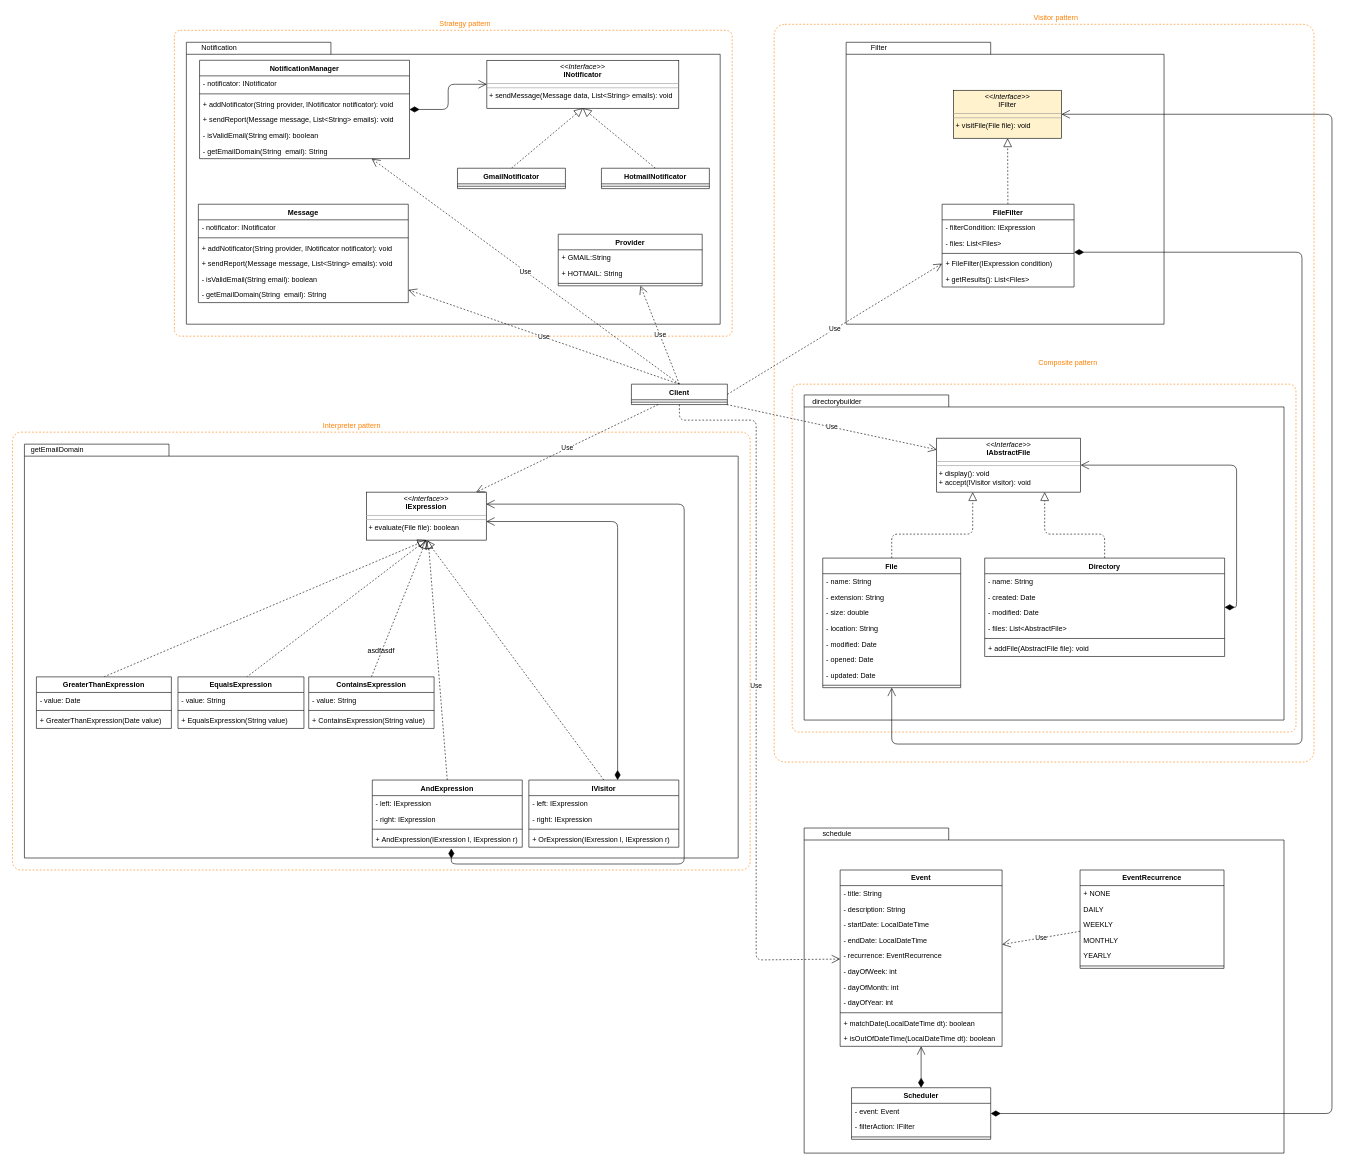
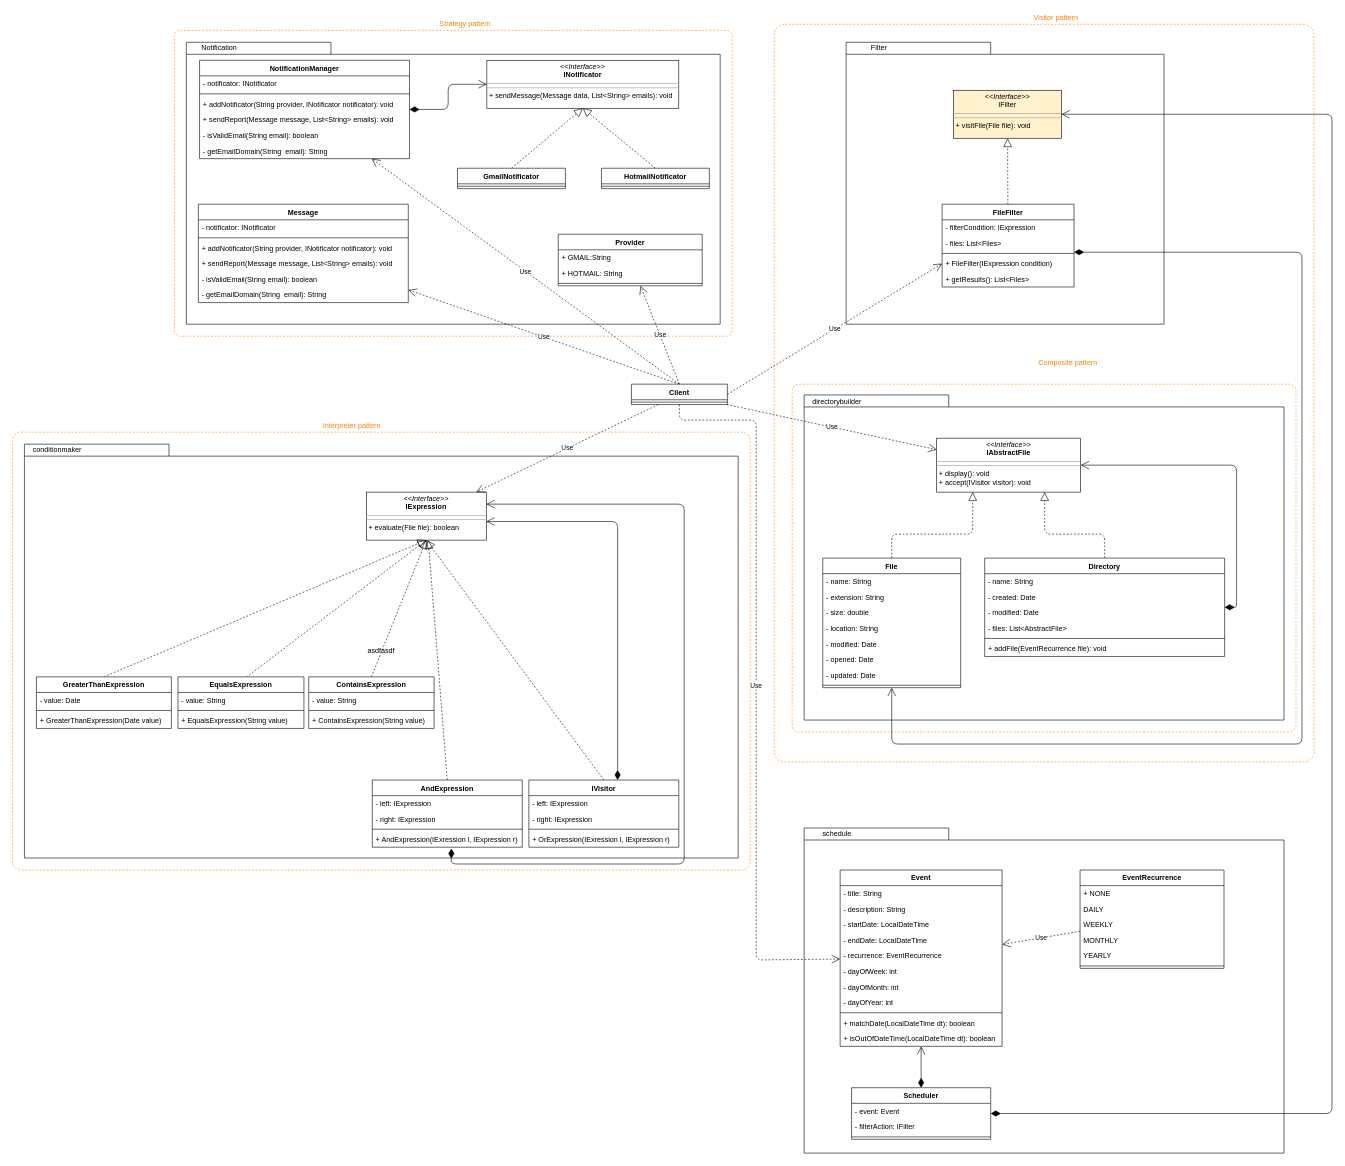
node "getEmailDomain": label "getEmailDomain" -> "conditionmaker"
node "+ addFile(AbstractFile file): void": label "+ addFile(AbstractFile file): void" -> "+ addFile(EventRecurrence file): void"
